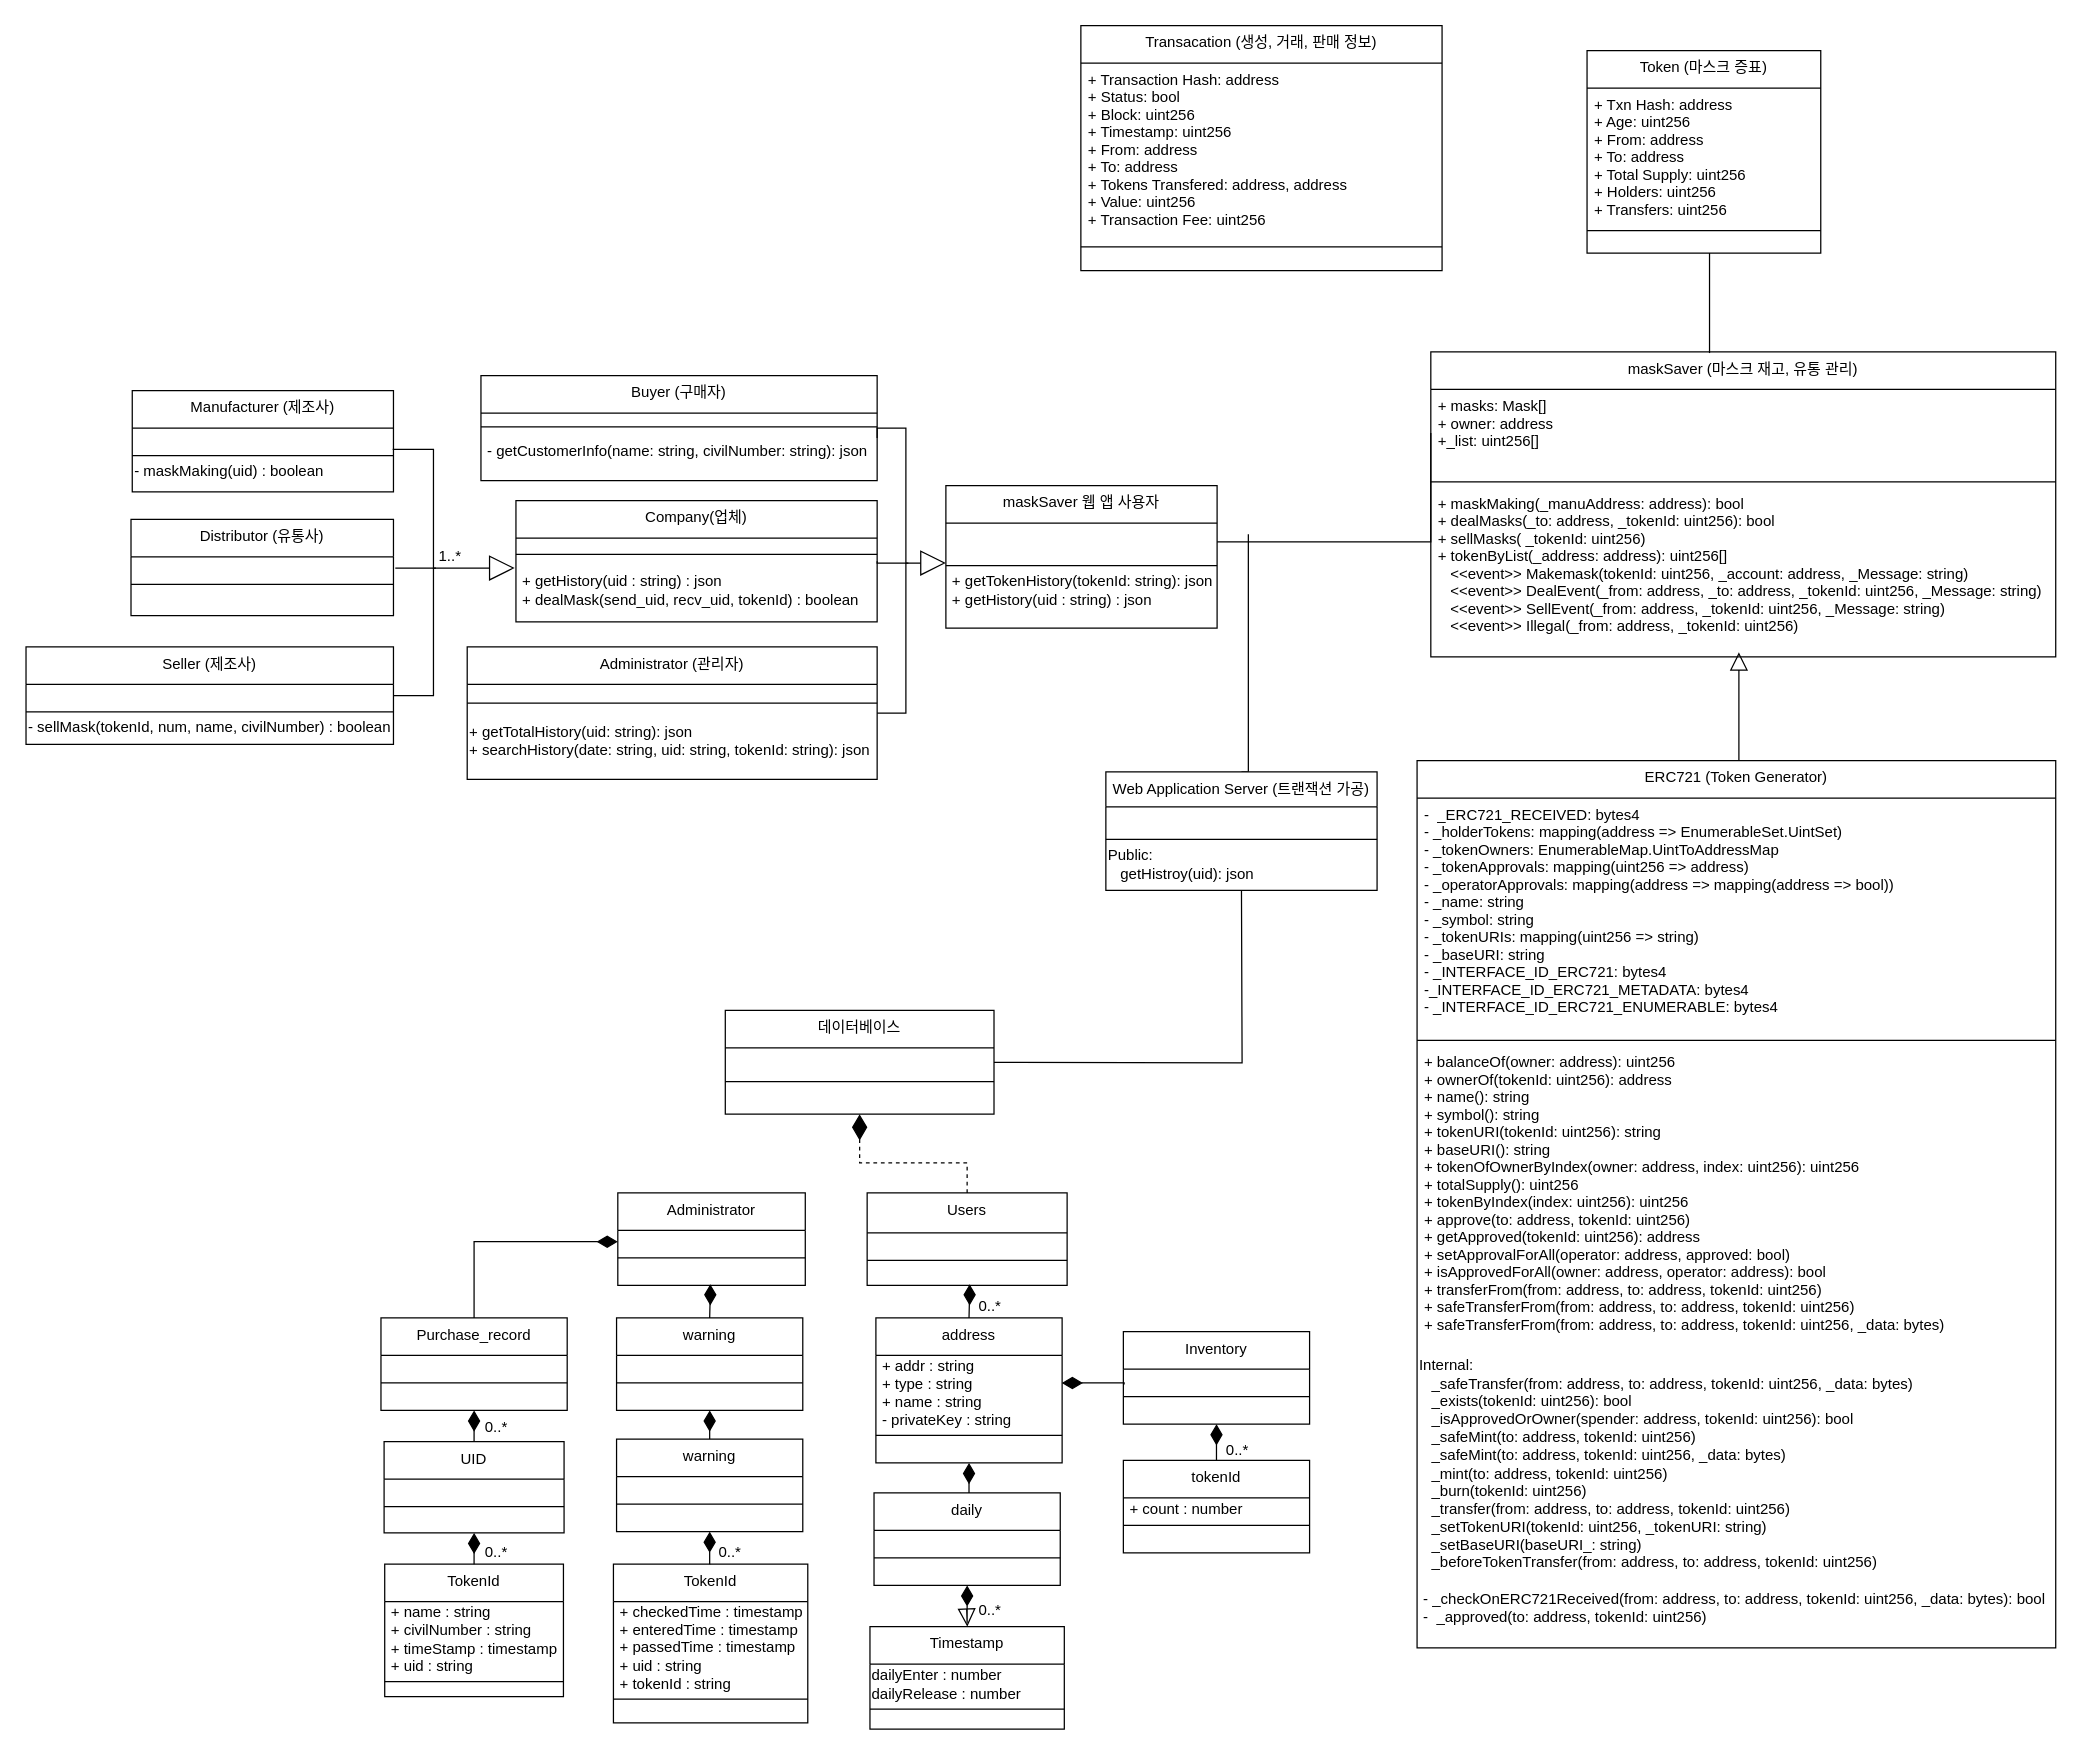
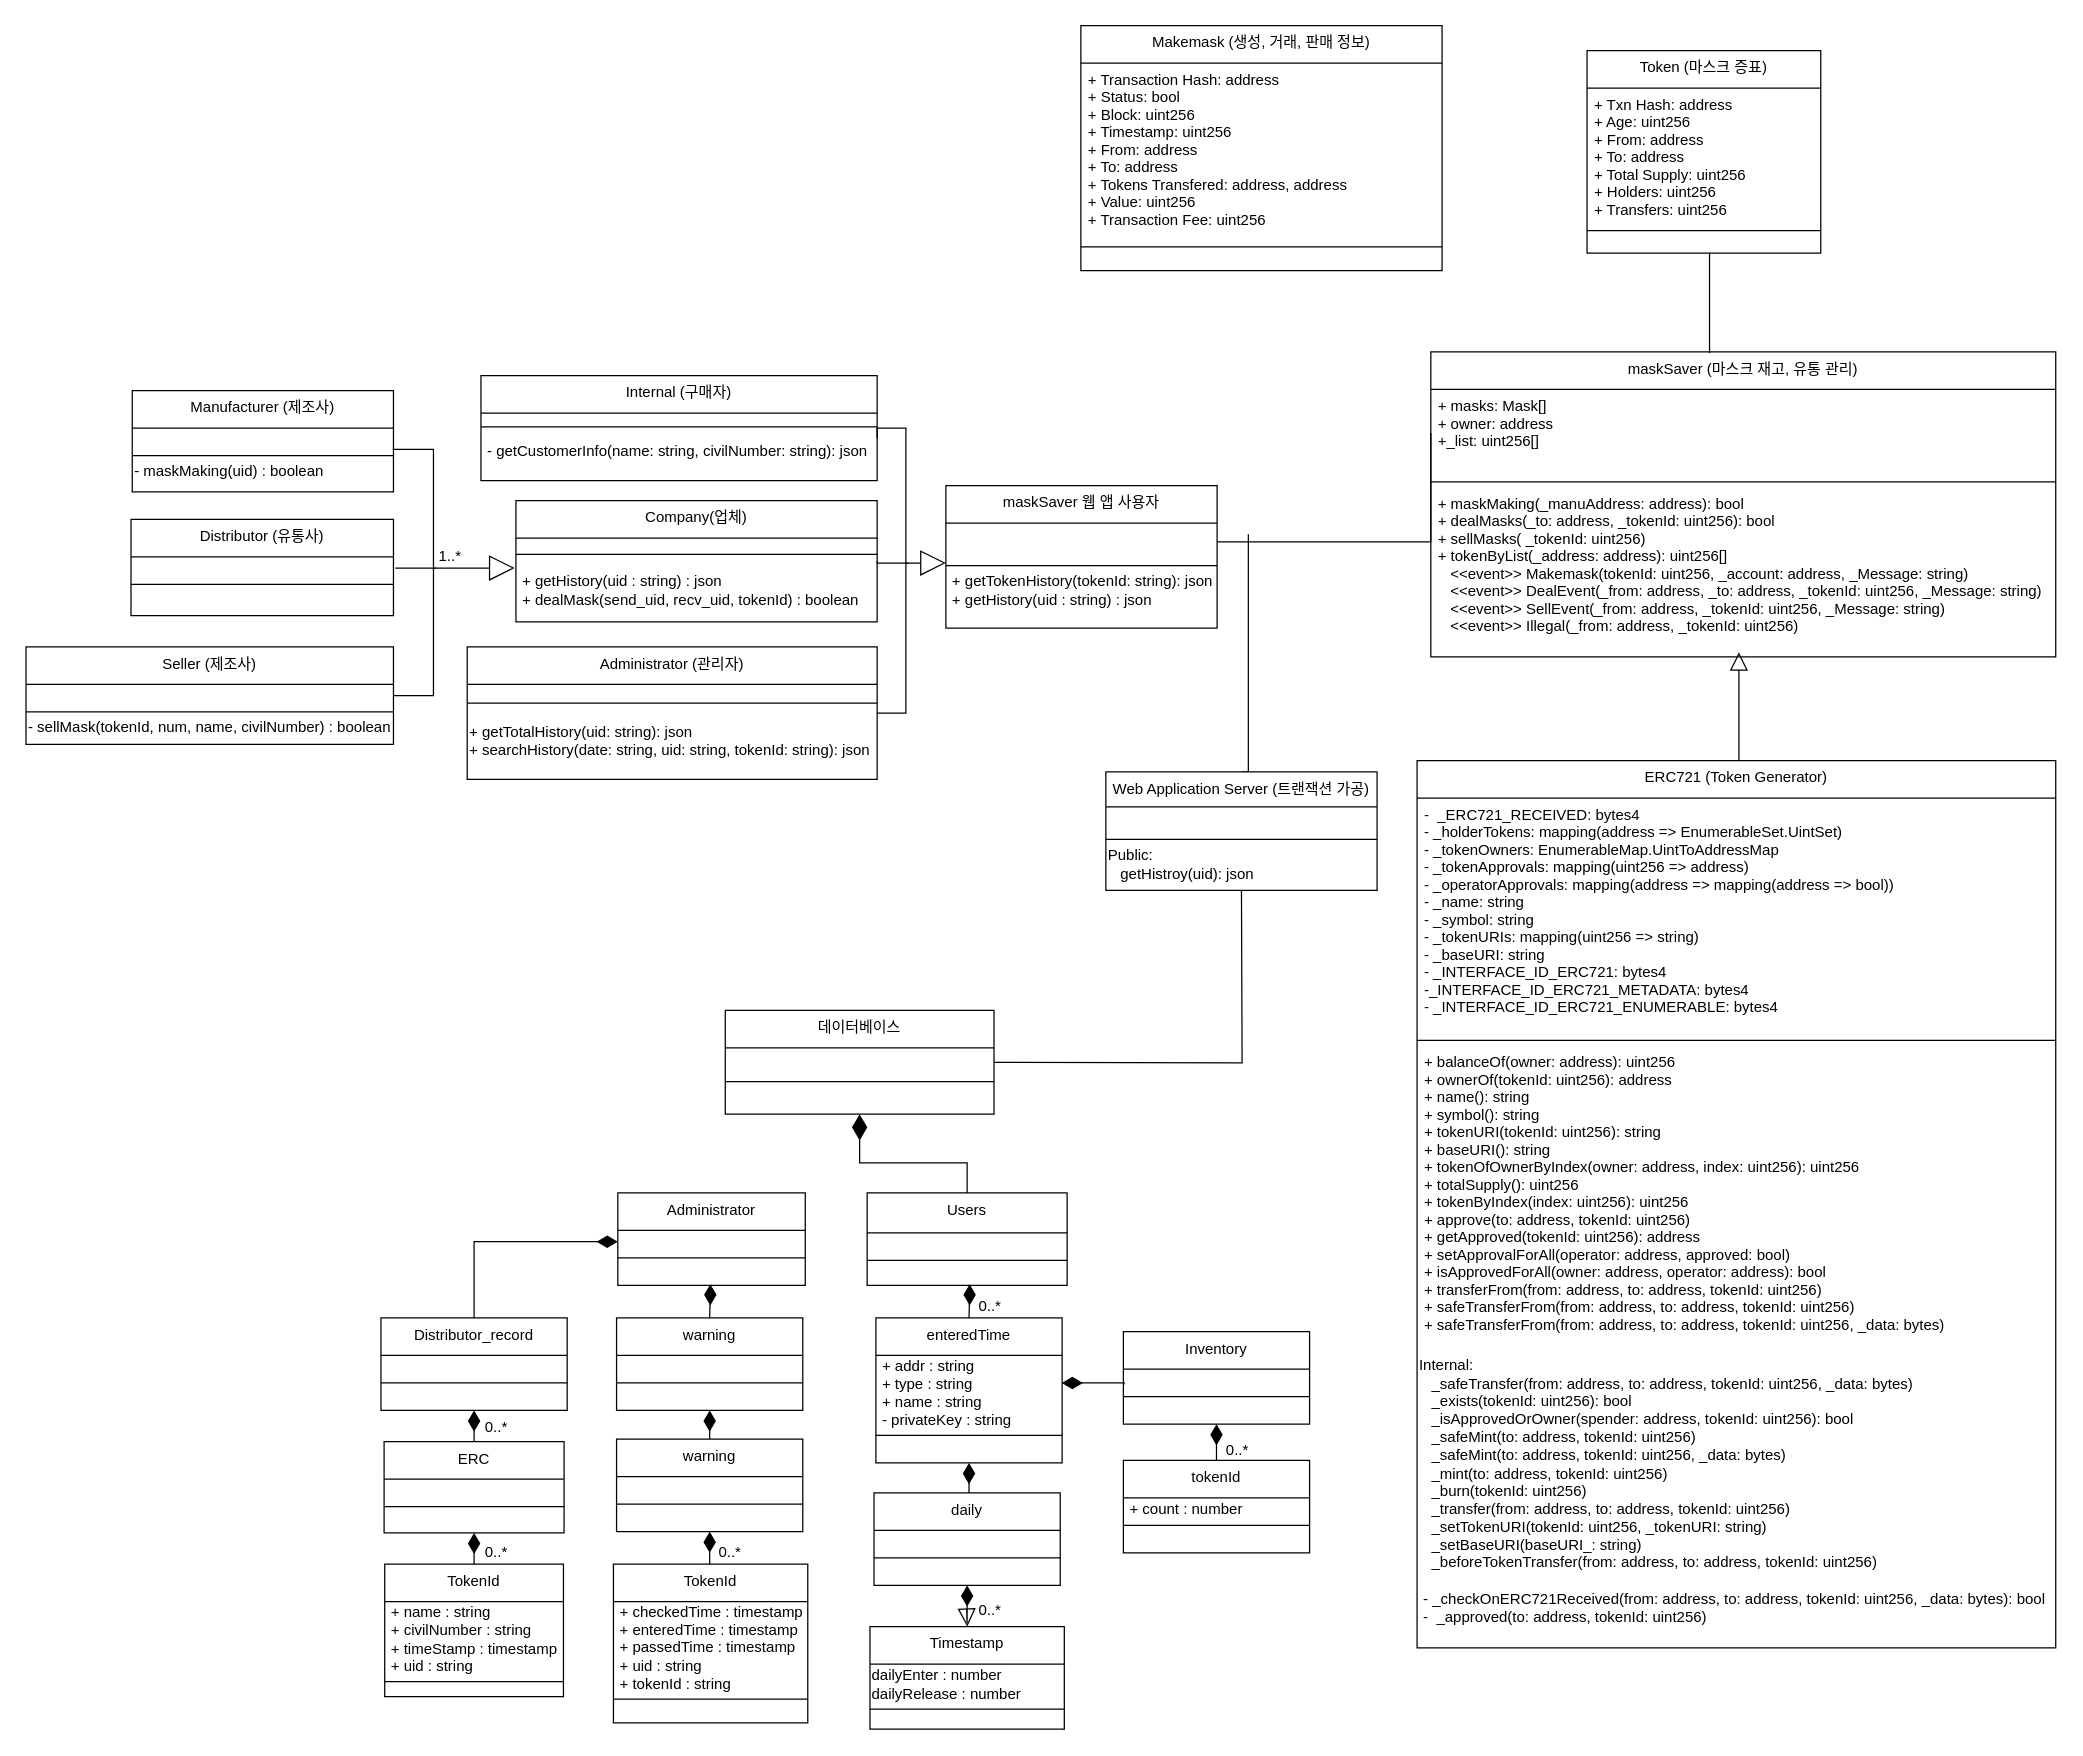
node "Transacation (생성, 거래, 판매 정보)": label "Transacation (생성, 거래, 판매 정보)" -> "Makemask (생성, 거래, 판매 정보)"
node "Buyer (구매자)": label "Buyer (구매자)" -> "Internal (구매자)"
edge "Users" -> "데이터베이스": style dashed -> solid
node "Purchase_record": label "Purchase_record" -> "Distributor_record"
node "address": label "address" -> "enteredTime"
node "UID": label "UID" -> "ERC"
